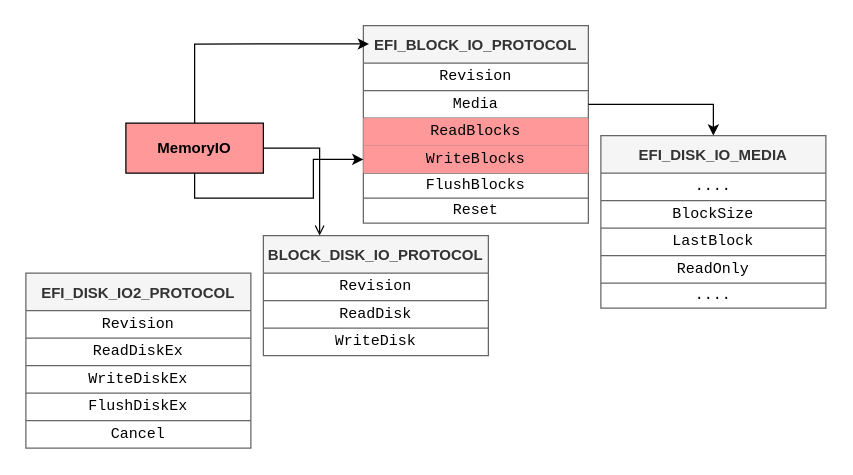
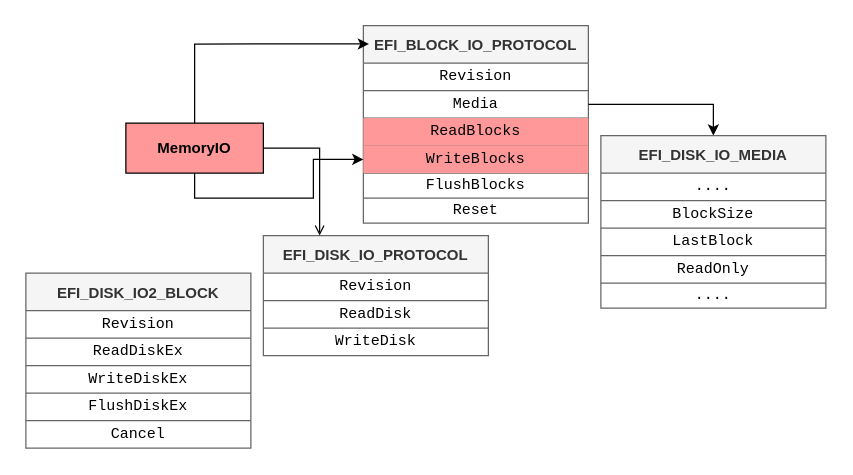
node "BLOCK_DISK_IO_PROTOCOL": label "BLOCK_DISK_IO_PROTOCOL" -> "EFI_DISK_IO_PROTOCOL"
node "EFI_DISK_IO2_PROTOCOL": label "EFI_DISK_IO2_PROTOCOL" -> "EFI_DISK_IO2_BLOCK"
